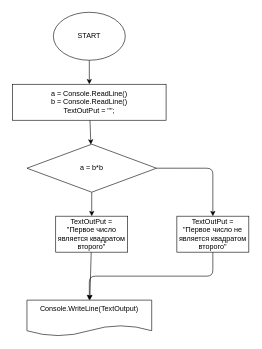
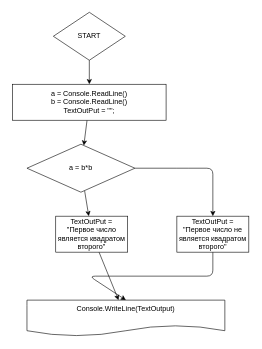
node "START": shape ellipse -> diamond
node "a = b*b": size 130x48 -> 108x48
node "Console.WriteLine(TextOutput)": size 125x36 -> 198x36
